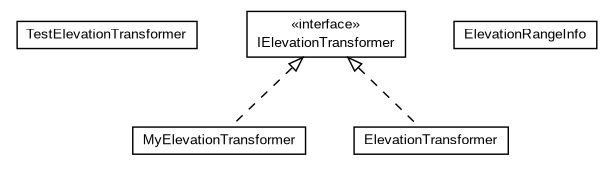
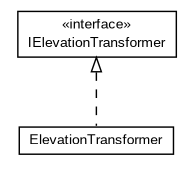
node "TestElevationTransformer": removed
node "ElevationRangeInfo": removed
node "MyElevationTransformer": removed
